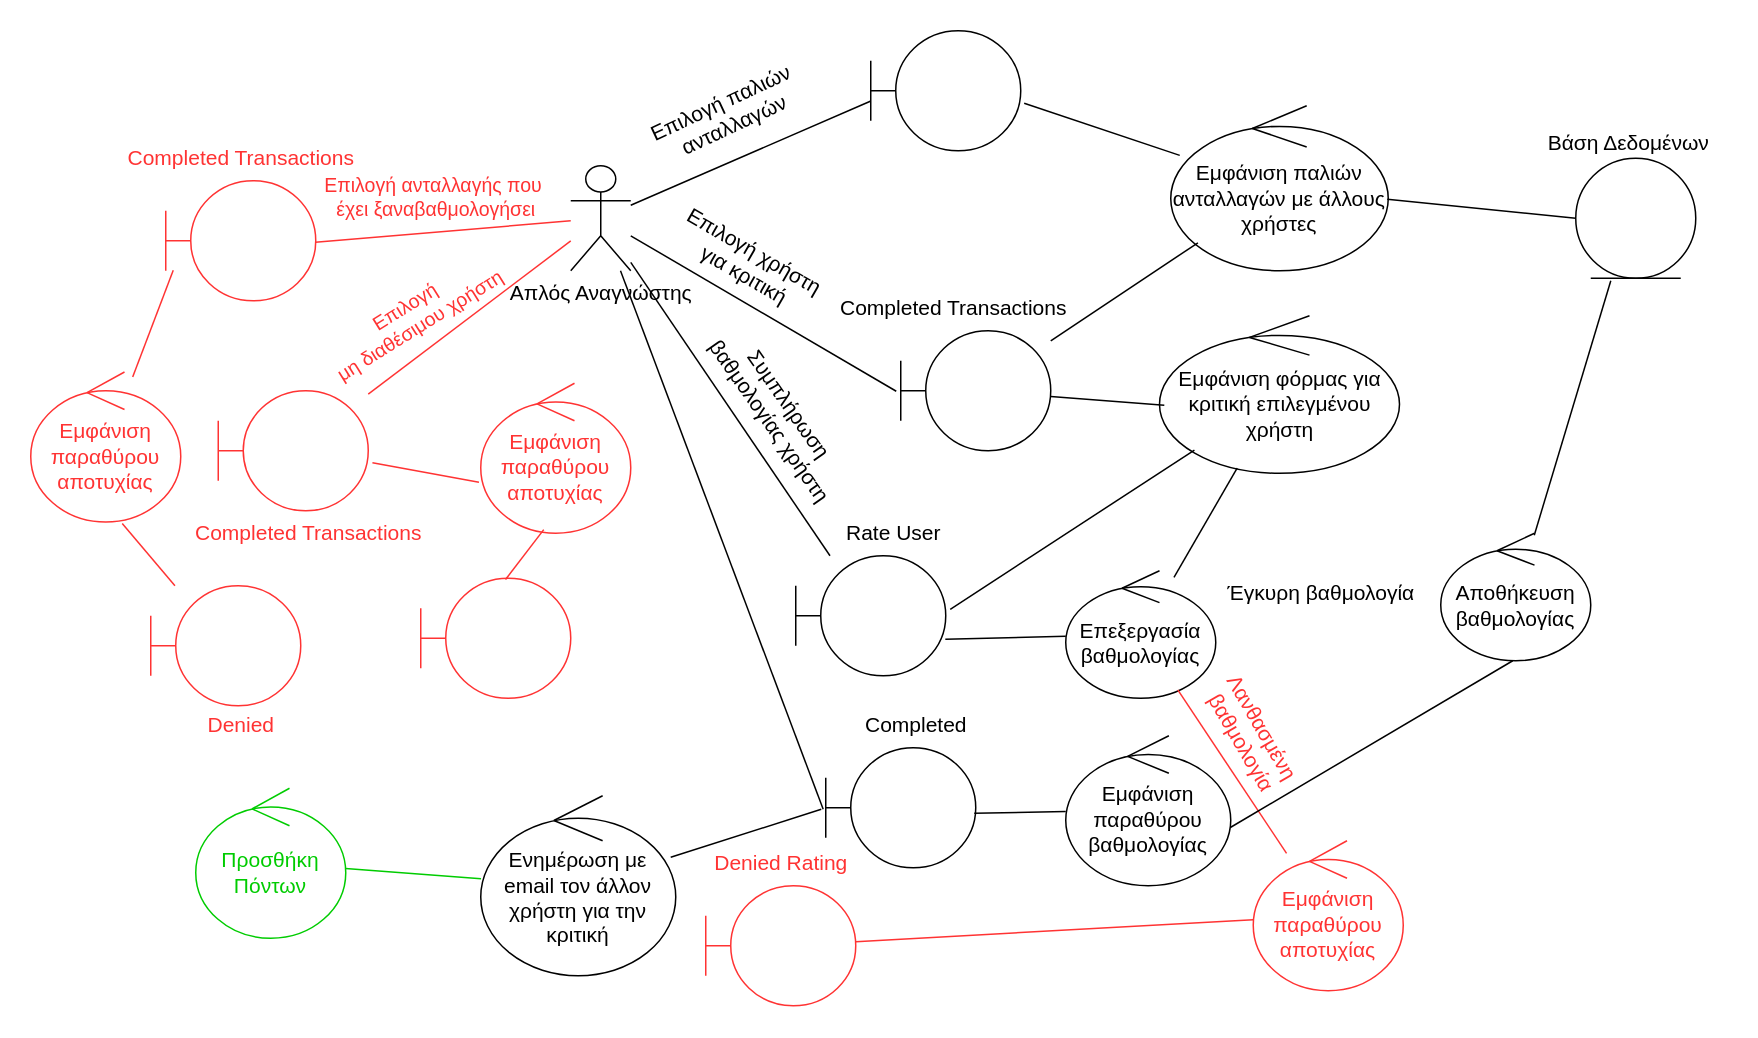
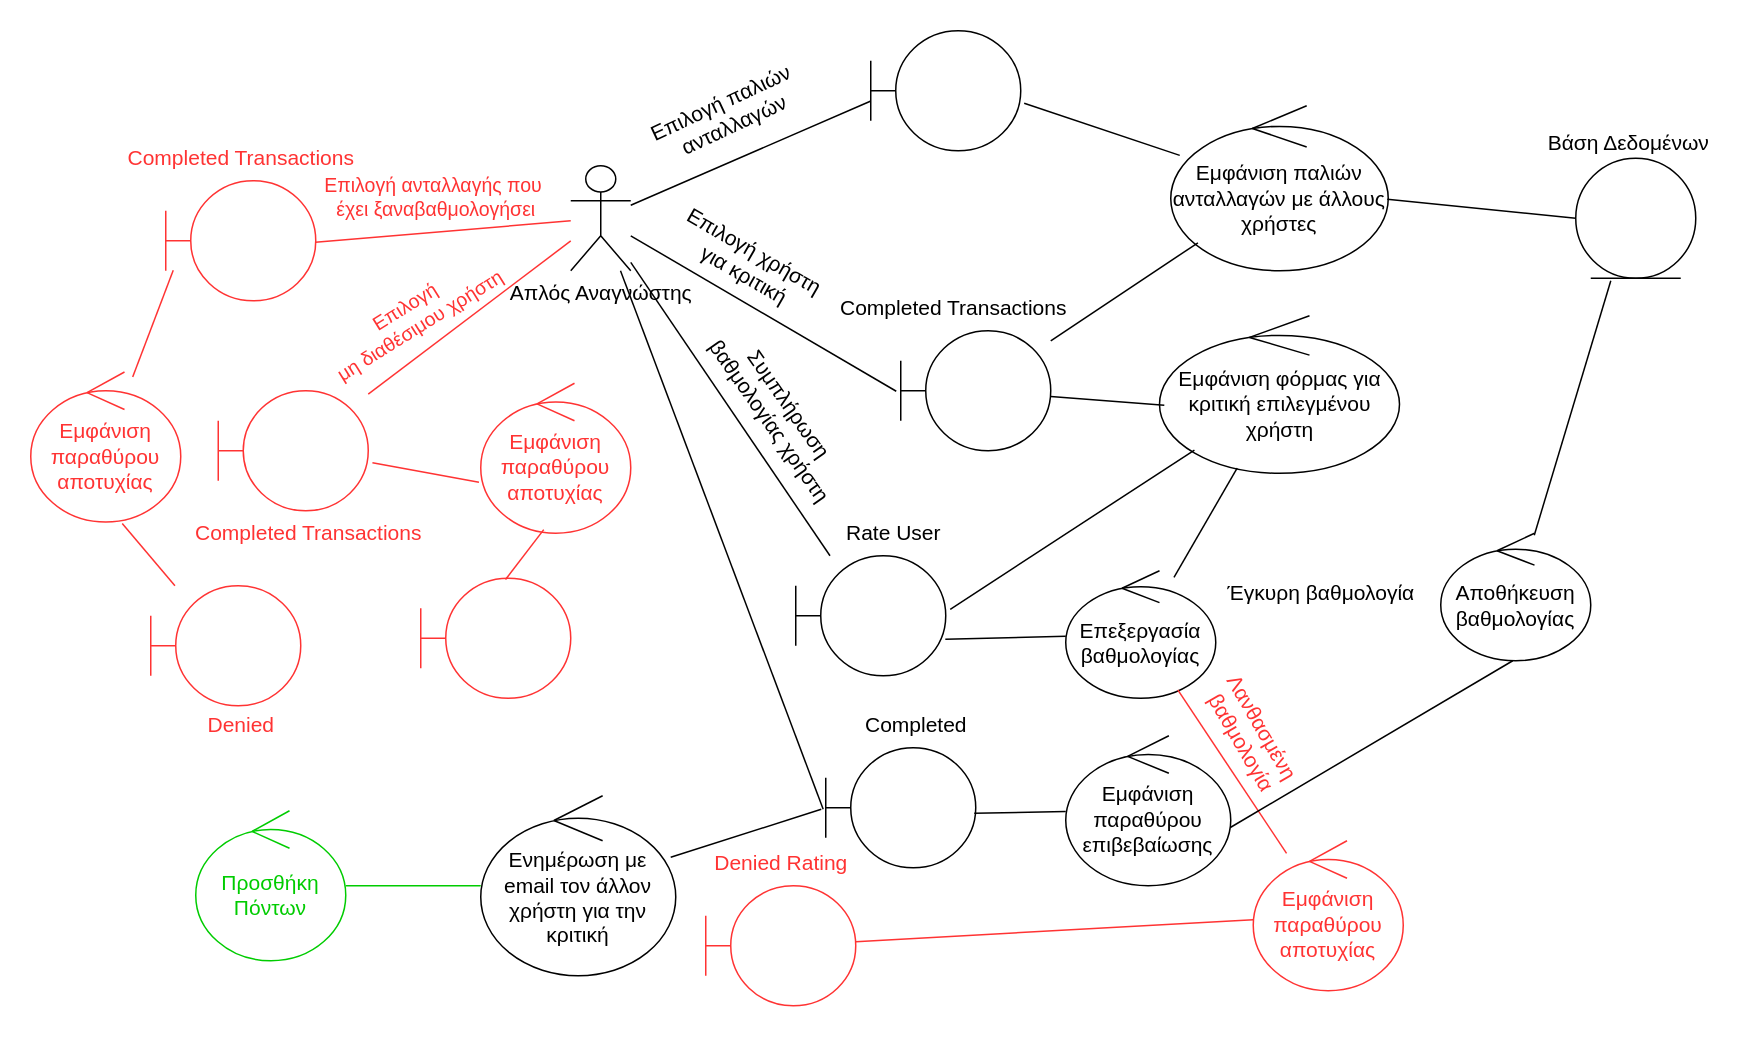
node "Εμφάνιση παραθύρου βαθμολογίας": label "Εμφάνιση παραθύρου βαθμολογίας" -> "Εμφάνιση παραθύρου επιβεβαίωσης"
node "Προσθήκη Πόντων": moved (271, 863) -> (271, 886)
